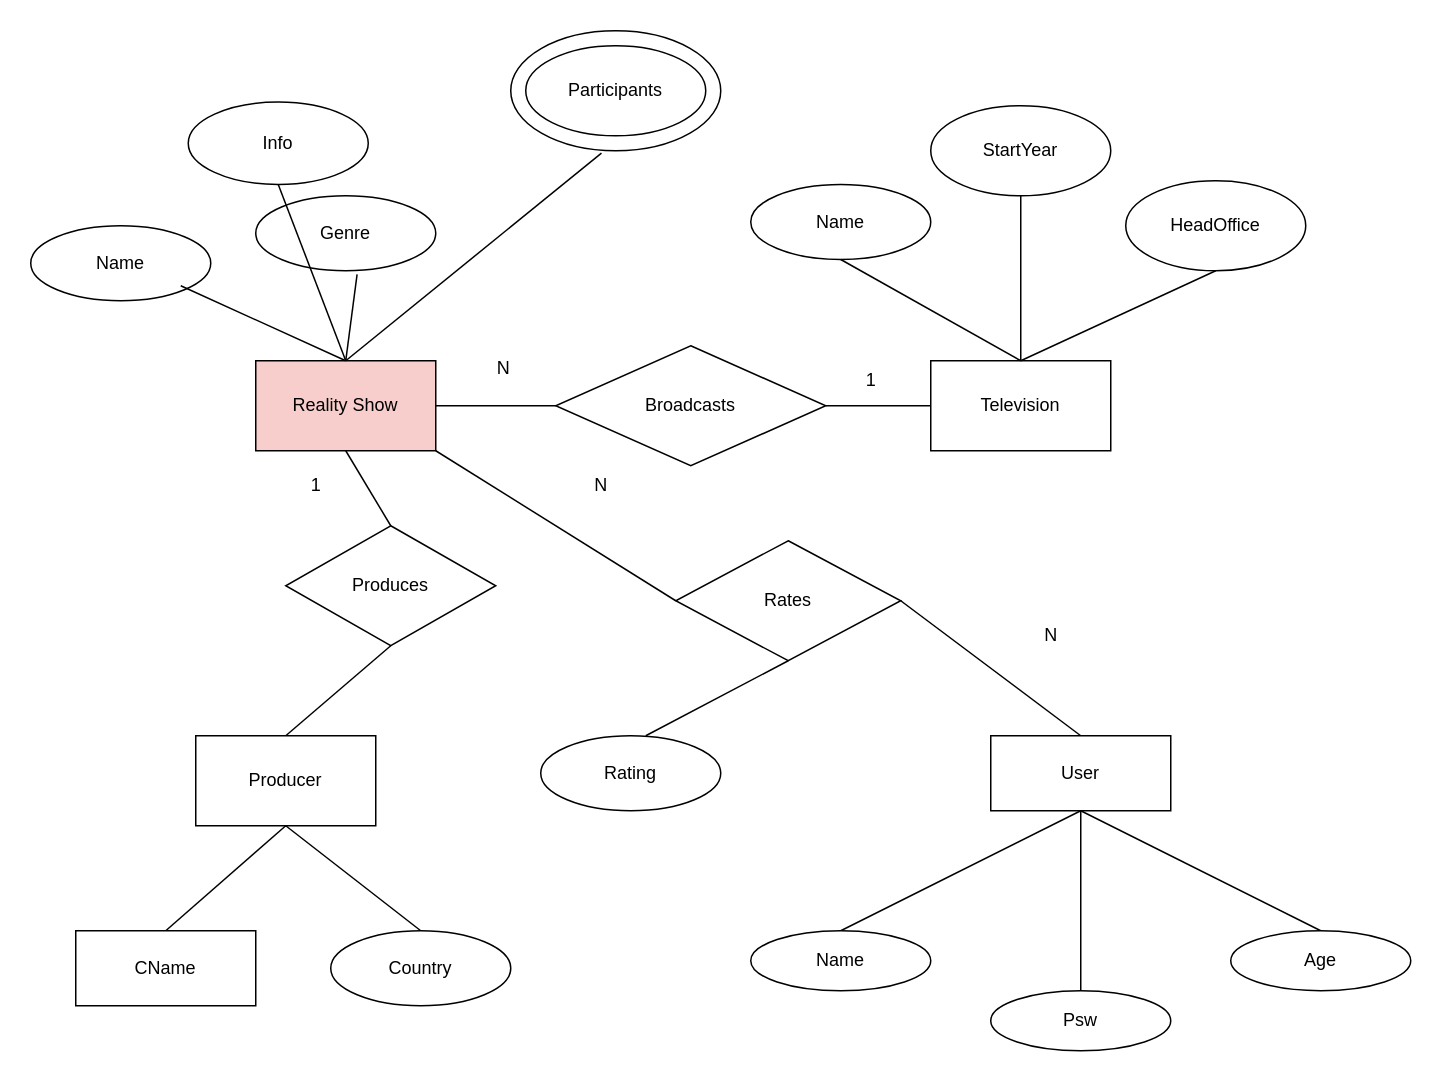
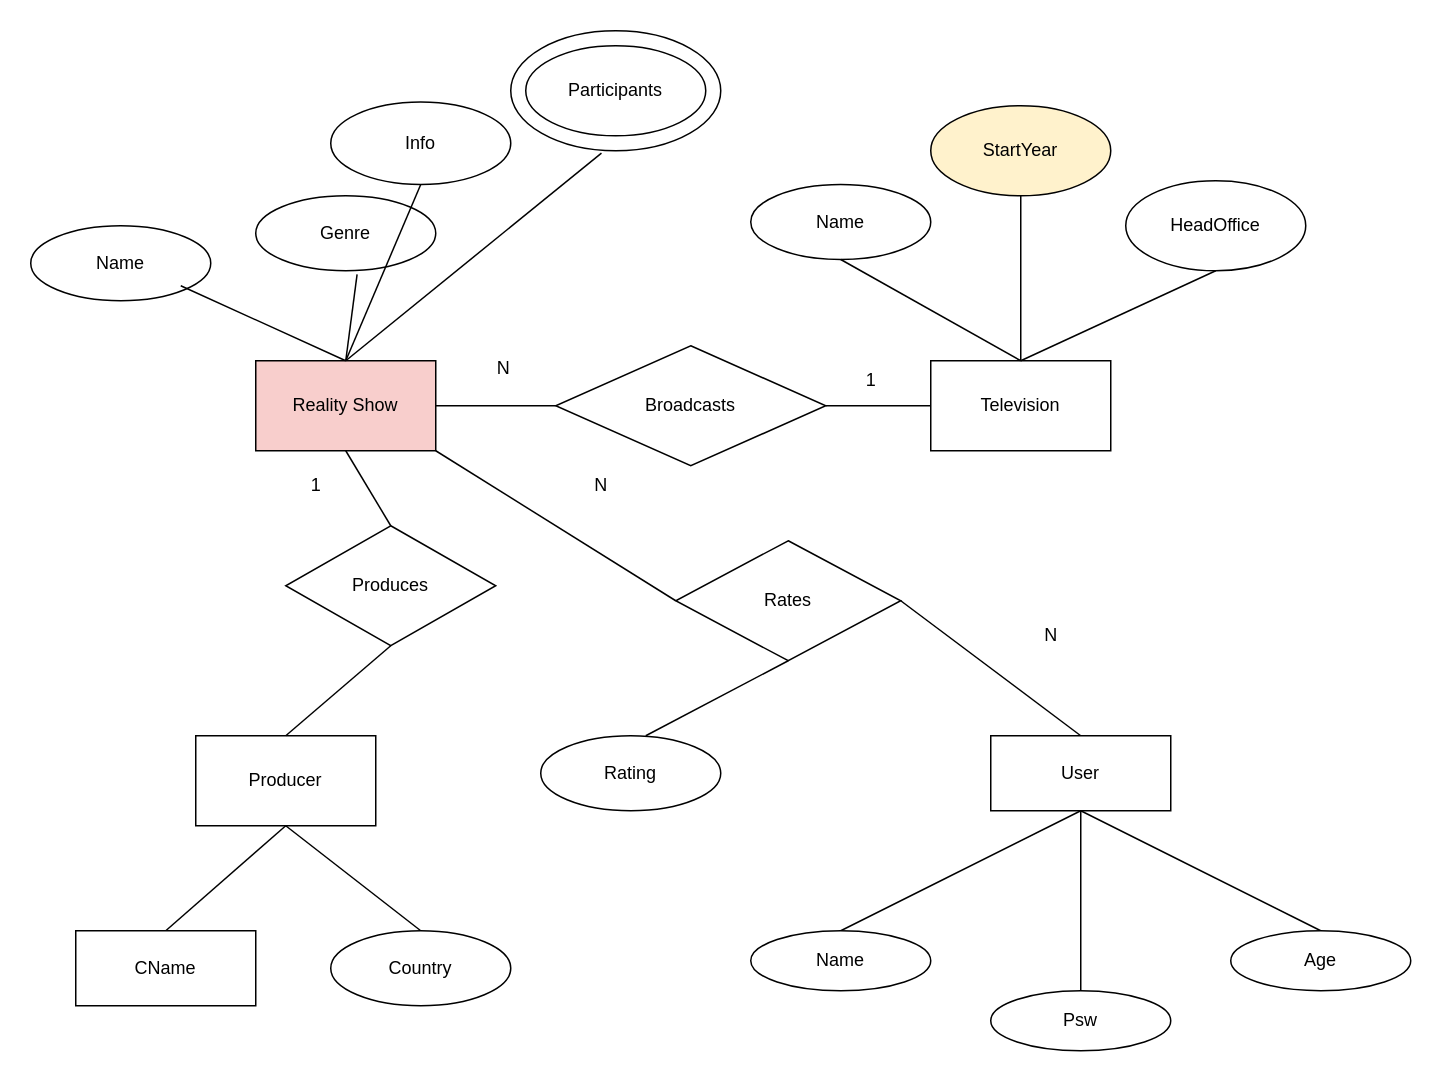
node "Info": moved (278, 143) -> (421, 143)
node "StartYear": fillcolor #ffffff -> #fff2cc
